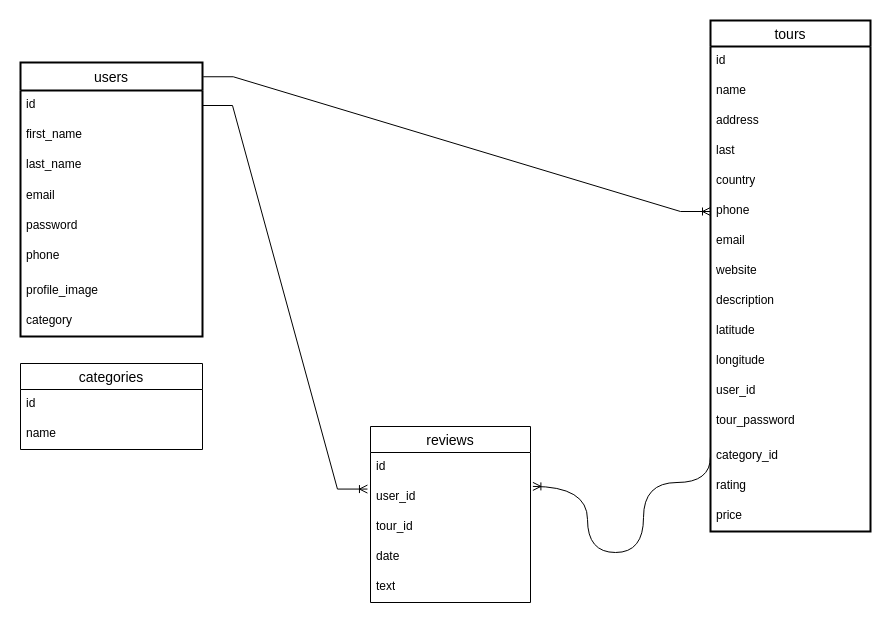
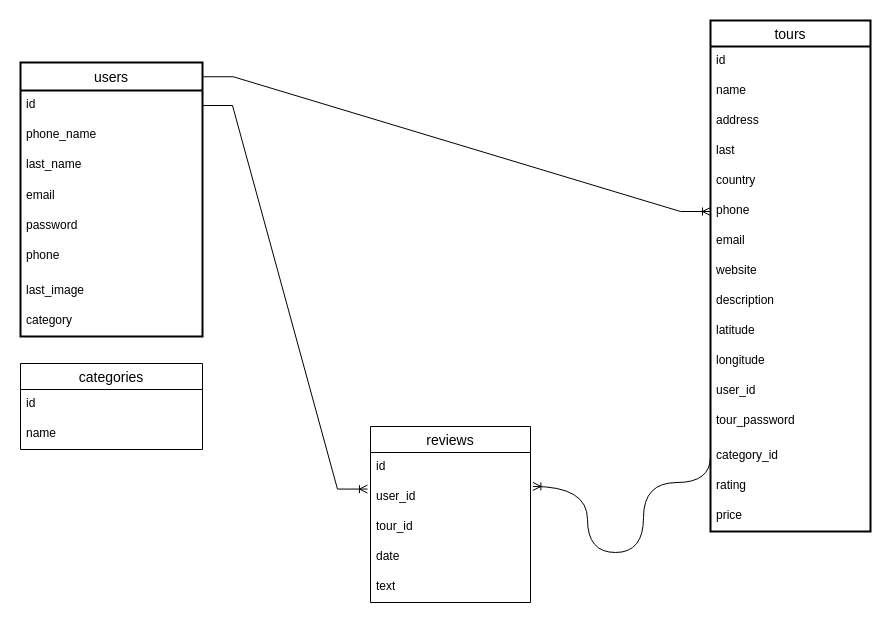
node "first_name": label "first_name" -> "phone_name"
node "profile_image": label "profile_image" -> "last_image"
